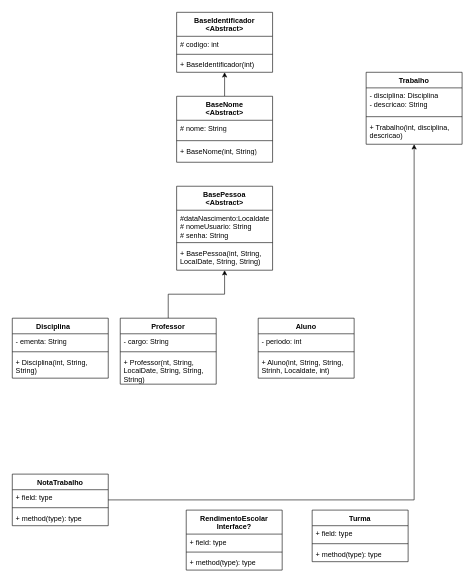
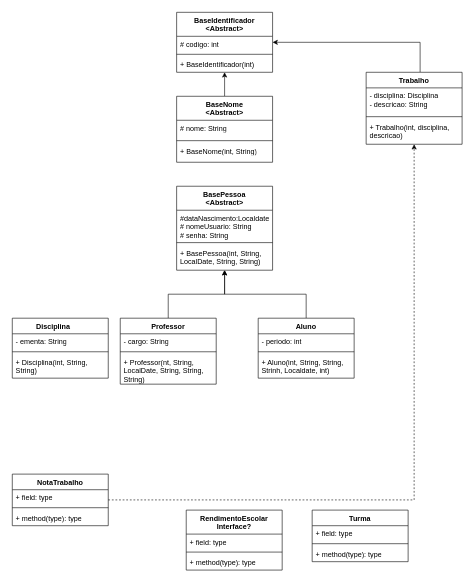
edge "Trabalho" -> "BaseIdentificador <Abstract>": added
edge "Aluno" -> "BasePessoa <Abstract>": added
edge "NotaTrabalho" -> "Trabalho": style solid -> dashed
